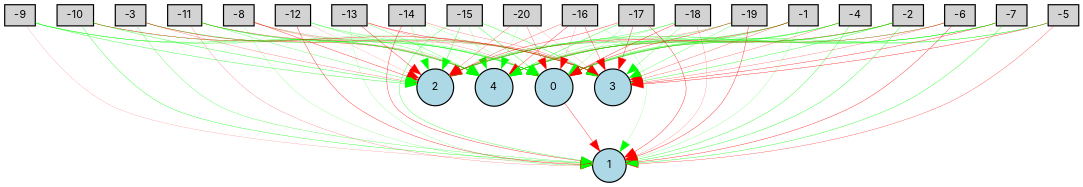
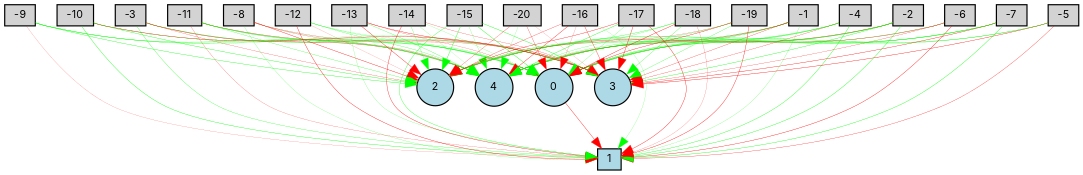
node "1": shape circle -> box
